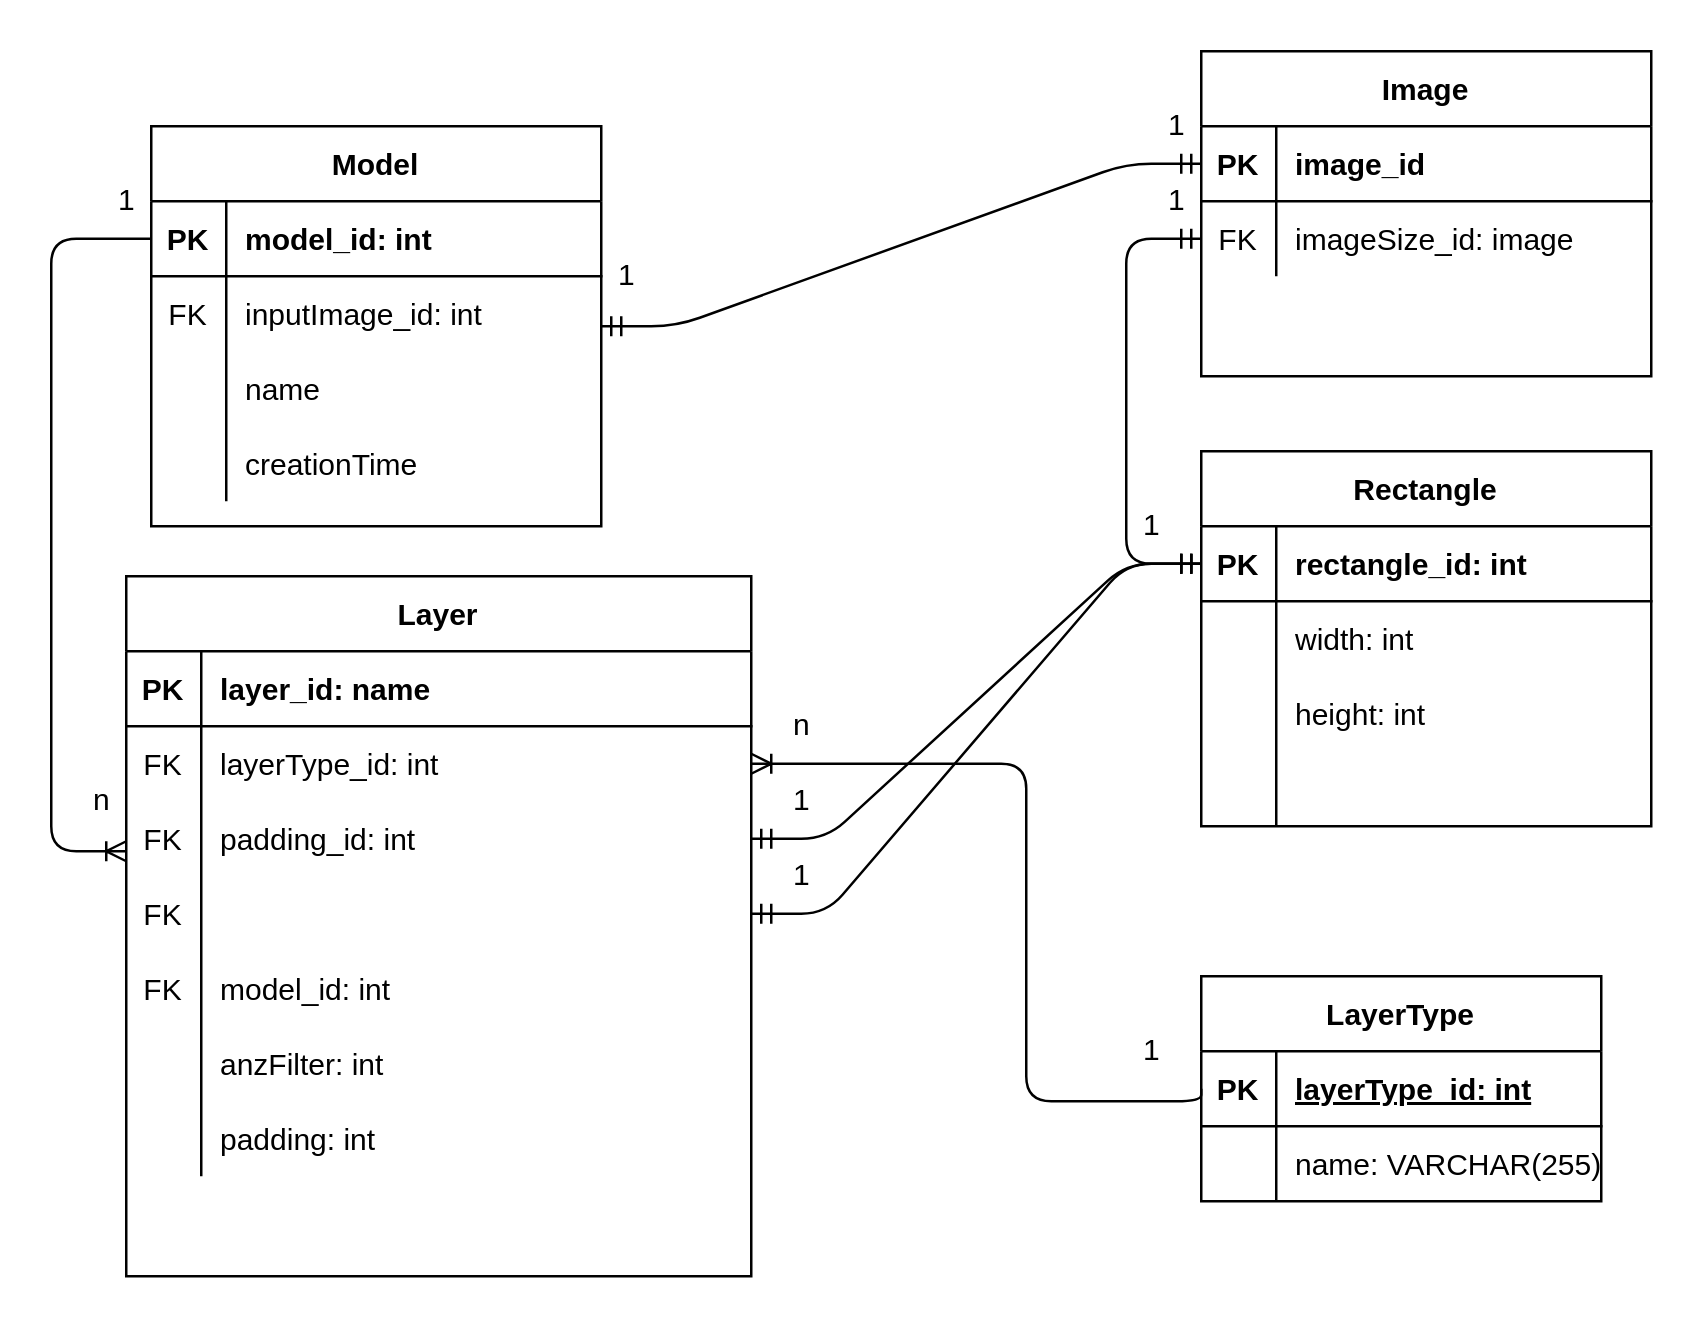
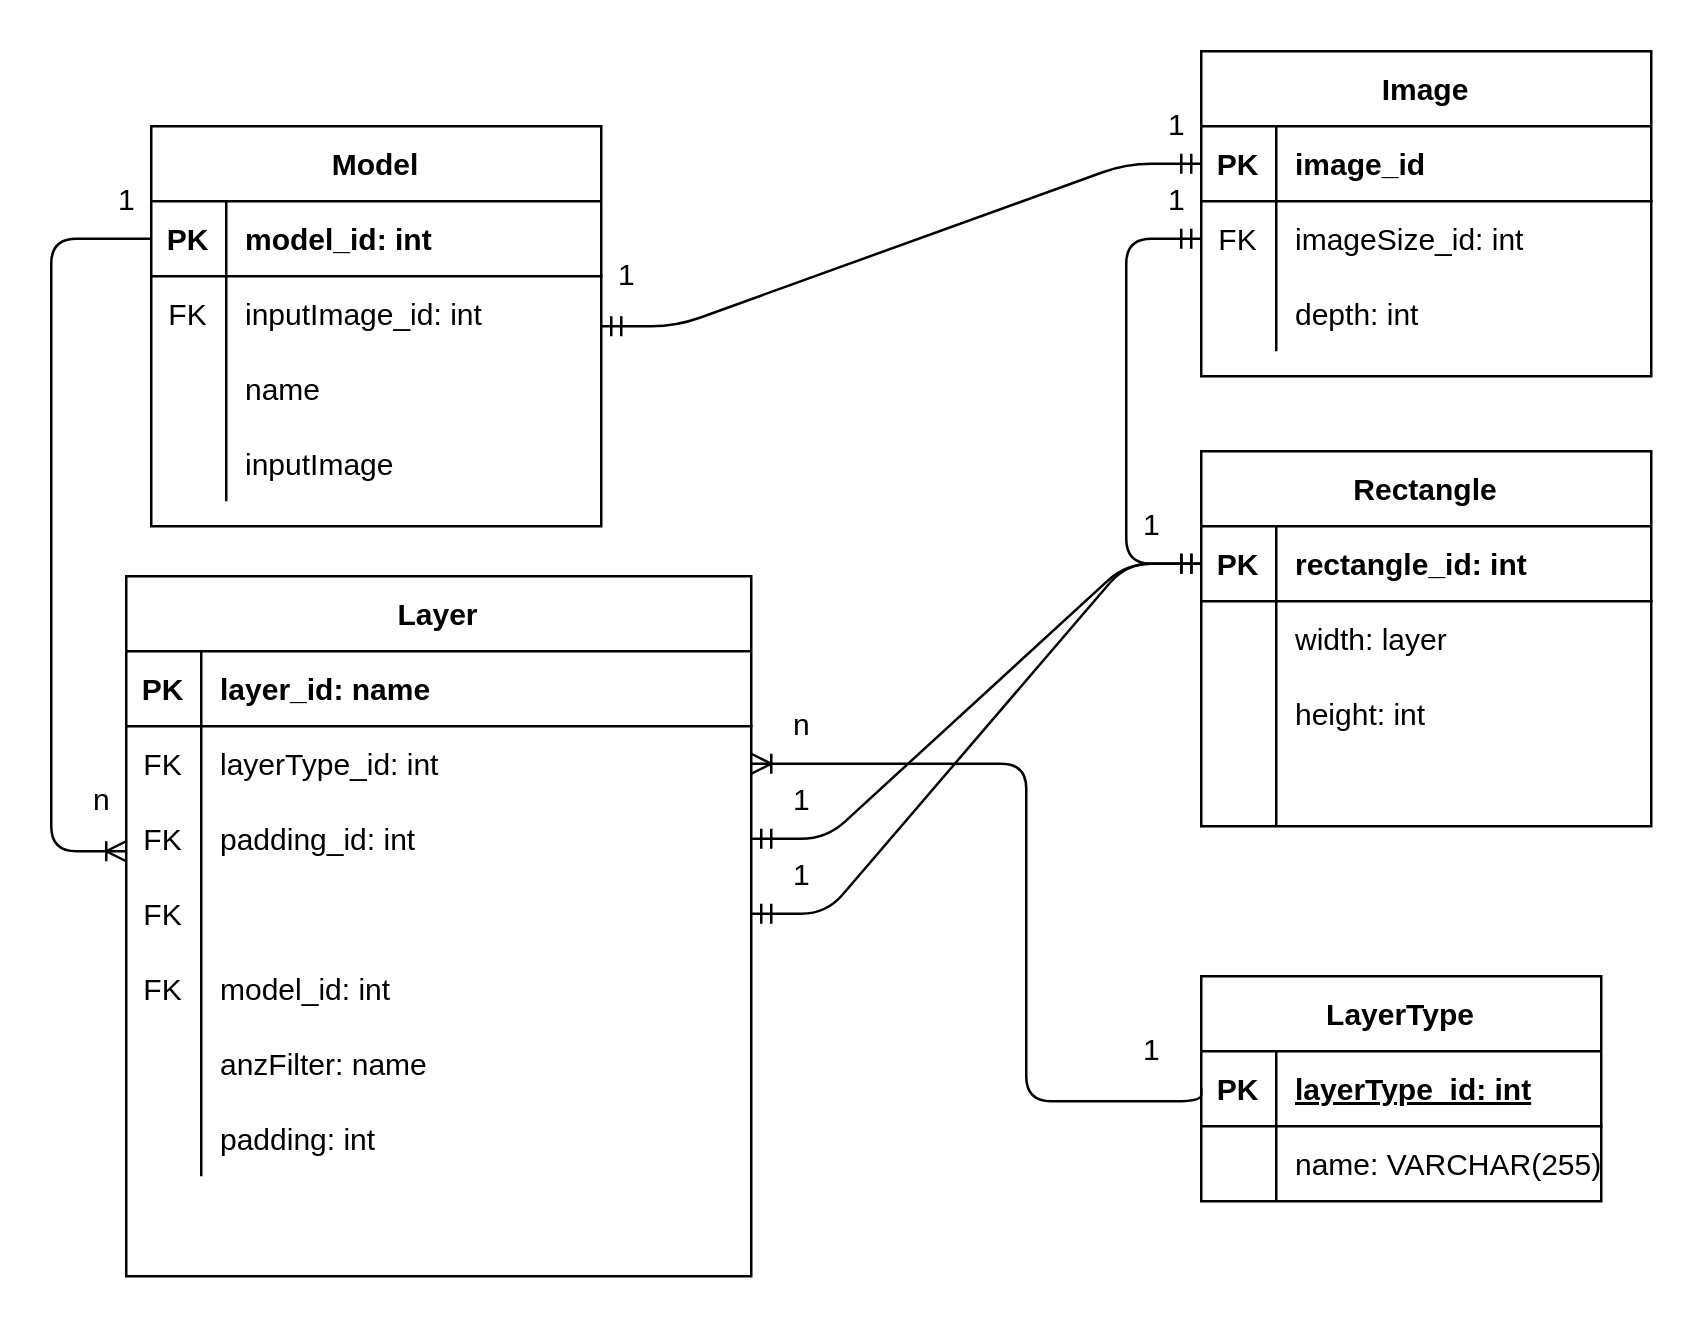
node "imageSize_id: image": label "imageSize_id: image" -> "imageSize_id: int"
node "depth: int": added
node "creationTime": label "creationTime" -> "inputImage"
node "width: int": label "width: int" -> "width: layer"
node "anzFilter: int": label "anzFilter: int" -> "anzFilter: name"
